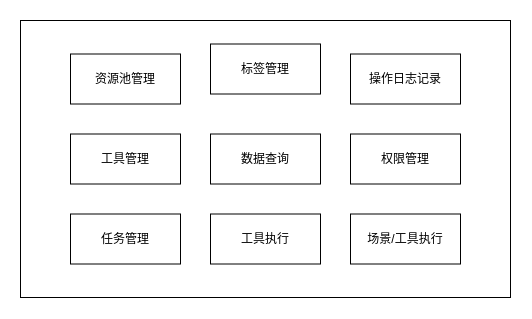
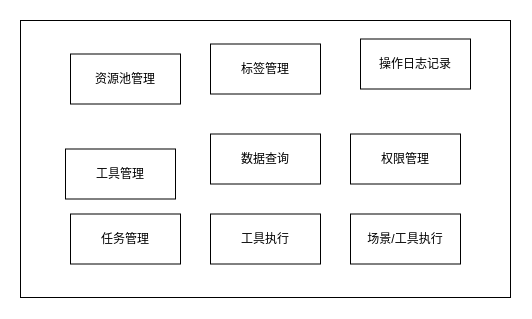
node "操作日志记录": moved (406, 79) -> (416, 64)
node "工具管理": moved (126, 159) -> (121, 174)
